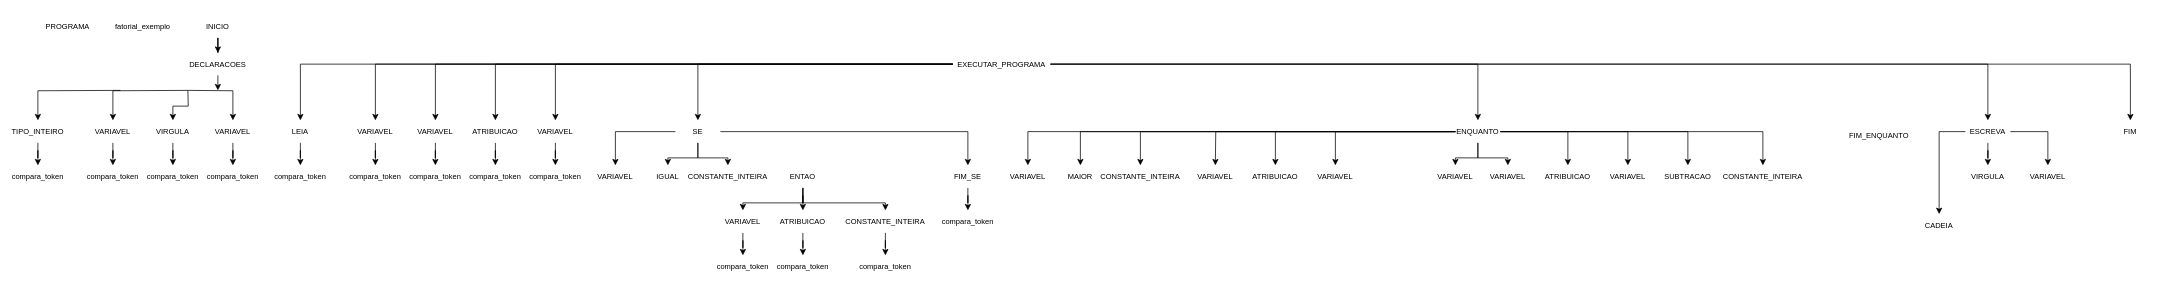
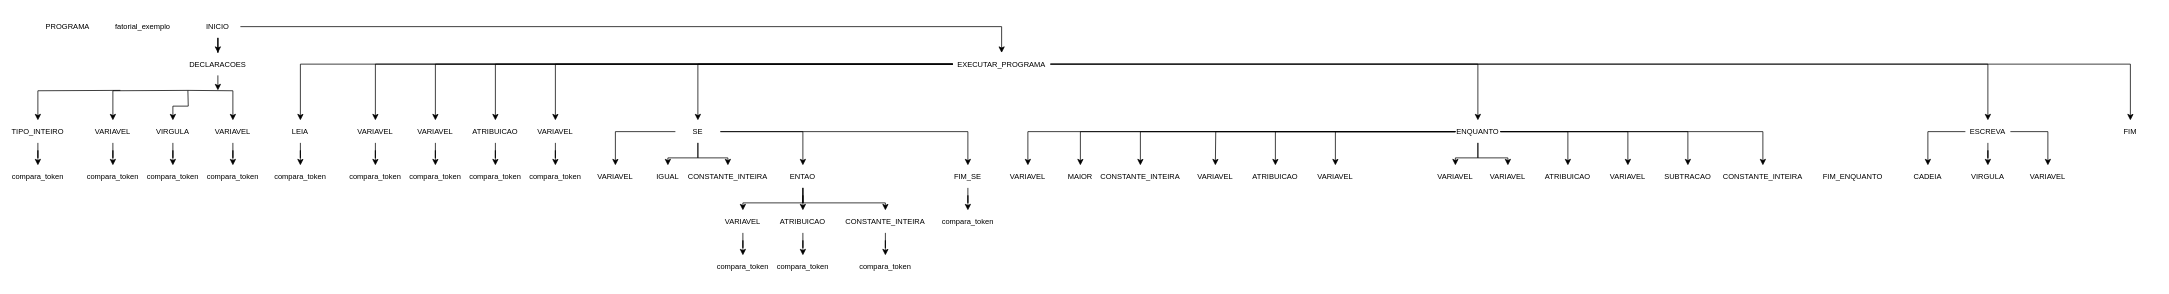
edge "INICIO" -> "EXECUTAR_PROGRAMA": added
node "FIM_ENQUANTO": moved (1879, 135) -> (1853, 177)
edge "SE" -> "ENTAO": added
node "CADEIA": moved (1939, 225) -> (1928, 177)
